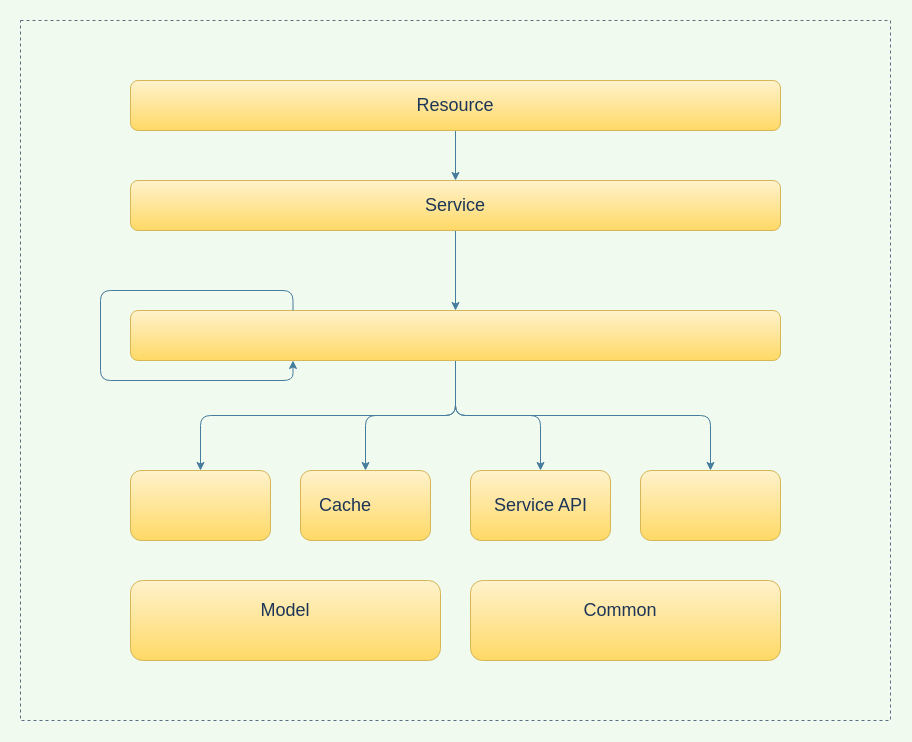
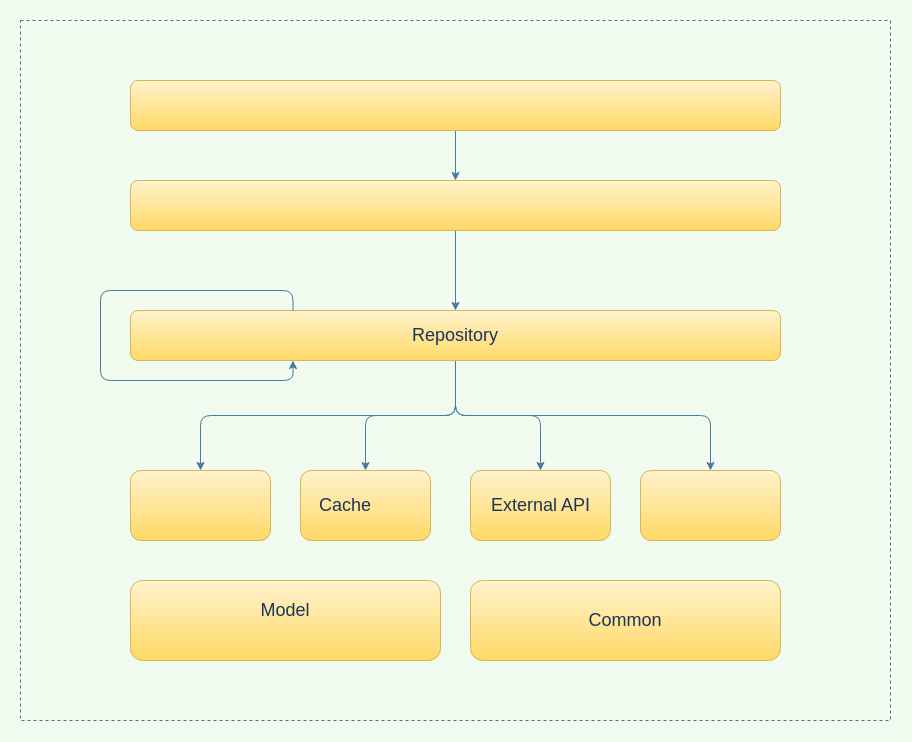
node "Resource": removed
node "Service": removed
node "Repository": added
node "Service API": label "Service API" -> "External API"
node "Common": moved (621, 611) -> (626, 621)
